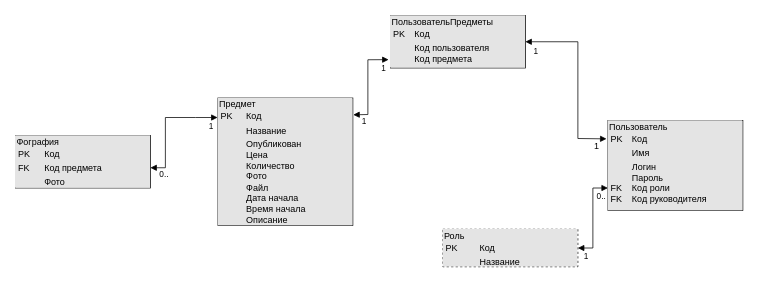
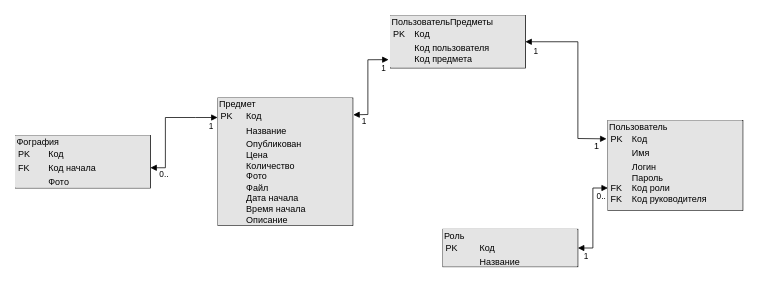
node "ФографияPK Код FK Код предмета Фото": label "ФографияPK Код FK Код предмета Фото" -> "ФографияPK Код FK Код начала Фото"
node "РольPK Код Название": style dashed -> solid
